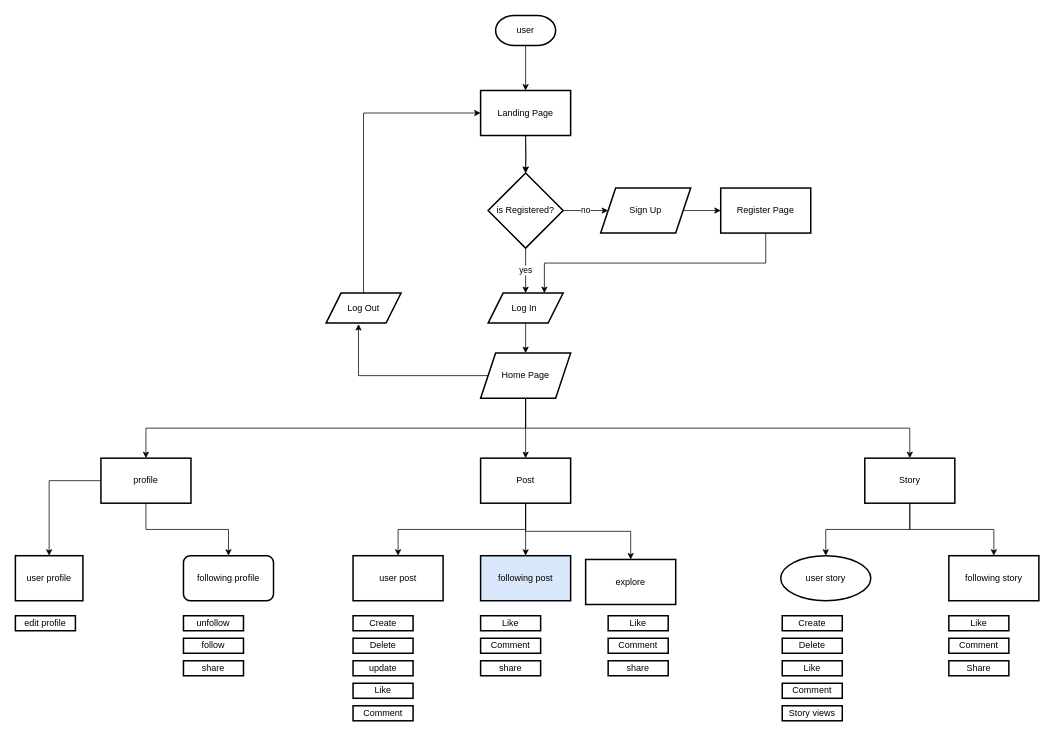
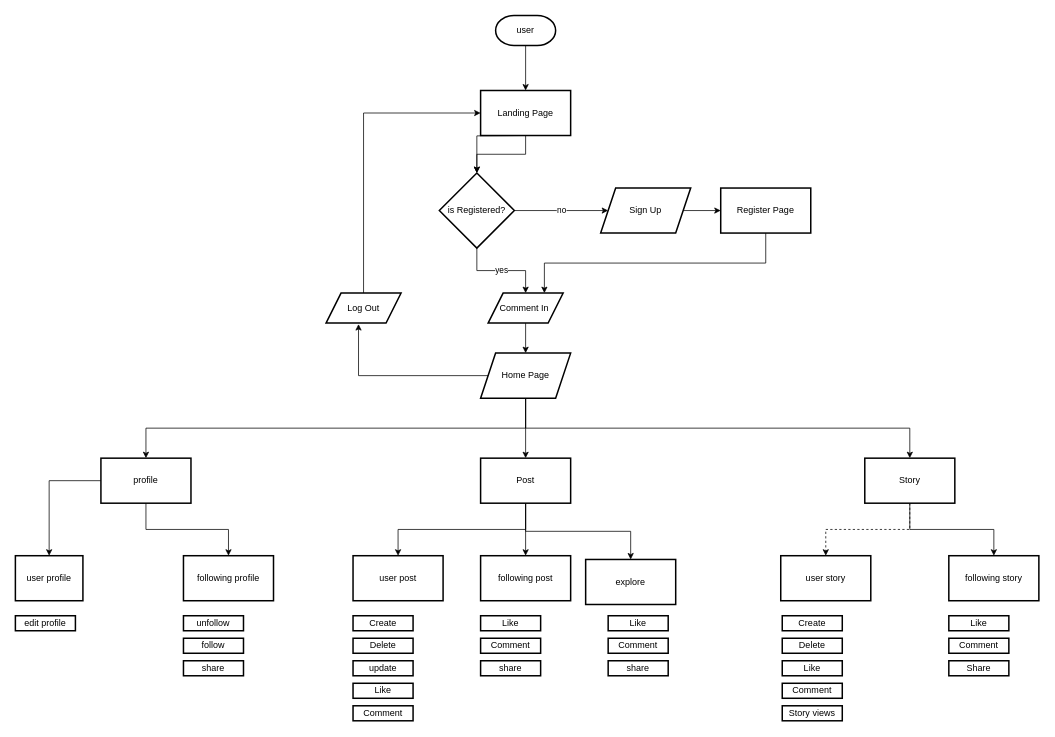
node "is Registered?": moved (525, 210) -> (477, 210)
node "Log In": label "Log In" -> "Comment In"
edge "Story" -> "user story": style solid -> dashed
node "following profile": shape rounded rectangle -> rectangle
node "following post": fillcolor #dae8fc -> #ffffff
node "user story": shape ellipse -> rectangle
